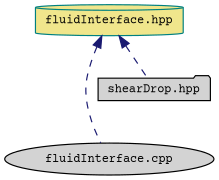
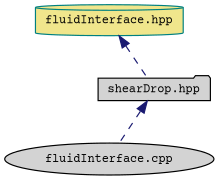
edge "fluidInterface.cpp" -> "fluidInterface.hpp": now "fluidInterface.cpp" -> "shearDrop.hpp"
